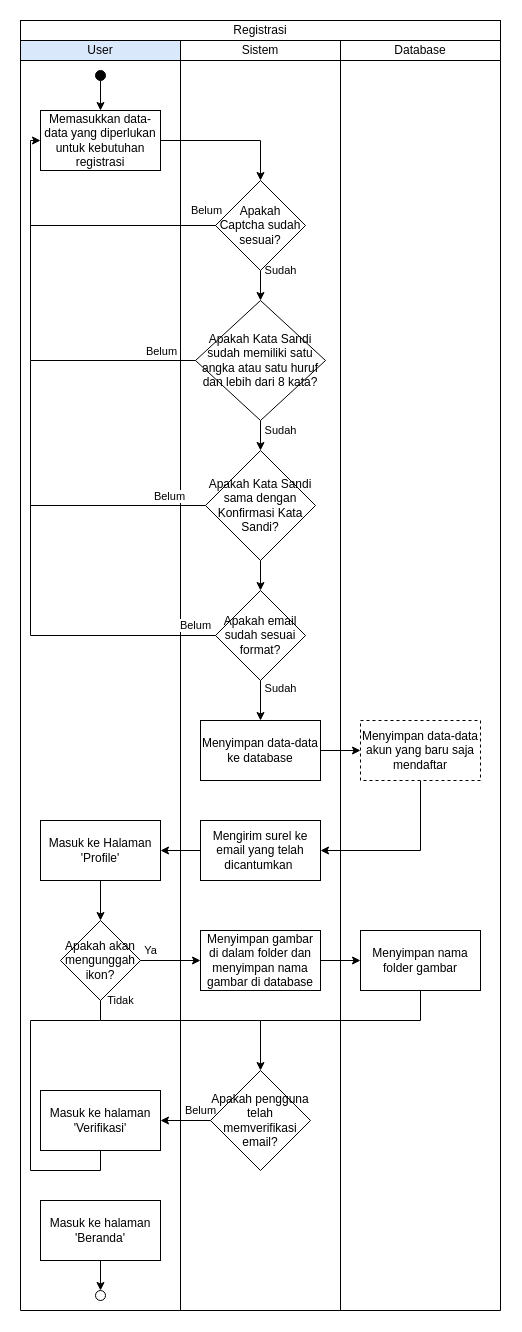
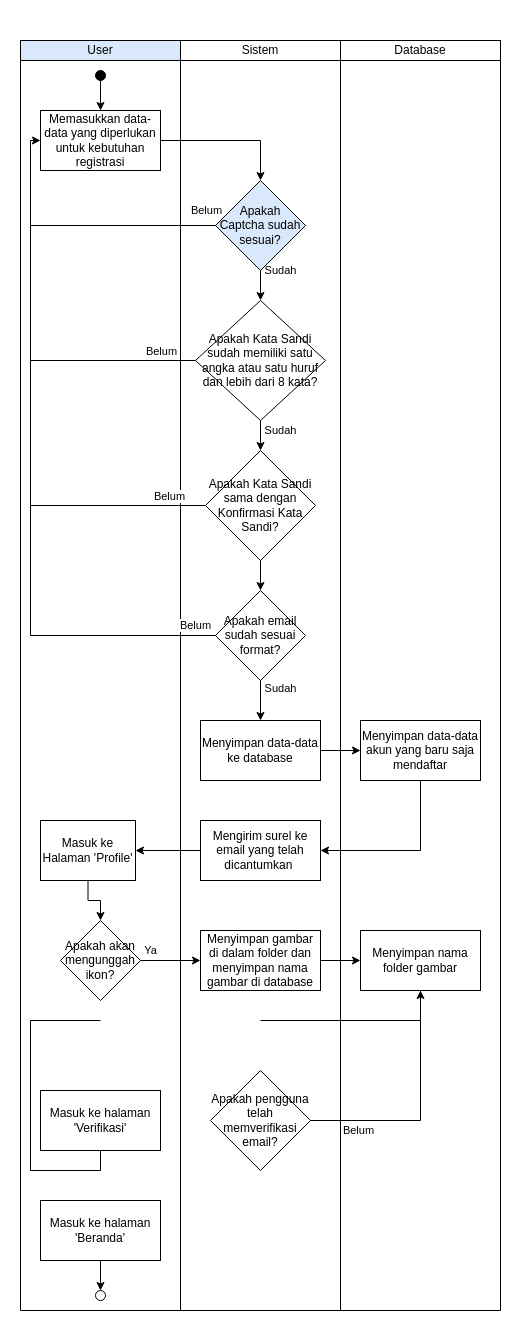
node "Registrasi": removed
node "Apakah Captcha sudah sesuai?": fillcolor #ffffff -> #dae8fc
node "Menyimpan data-data akun yang baru saja mendaftar": style dashed -> solid
node "Masuk ke Halaman 'Profile'": size 120x60 -> 95x60
edge "Apakah akan mengunggah ikon?" -> "Apakah pengguna telah memverifikasi email?": removed, label "Tidak"
edge "Apakah pengguna telah memverifikasi email?" -> "Masuk ke halaman 'Verifikasi'": now "Apakah pengguna telah memverifikasi email?" -> "Menyimpan nama folder gambar"
